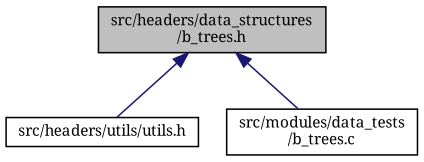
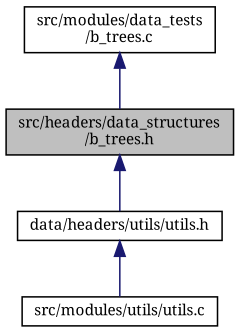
edge "src/modules/data_tests /b_trees.c" -> "src/headers/data_structures /b_trees.h": reversed
node "src/headers/utils/utils.h": label "src/headers/utils/utils.h" -> "data/headers/utils/utils.h"
node "src/modules/utils/utils.c": added
